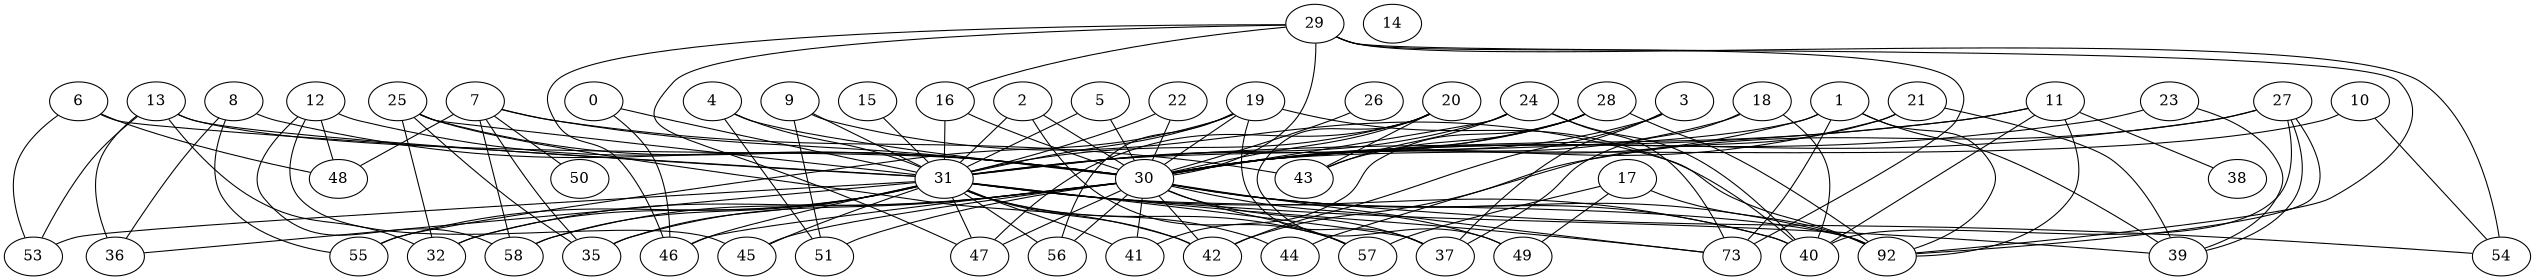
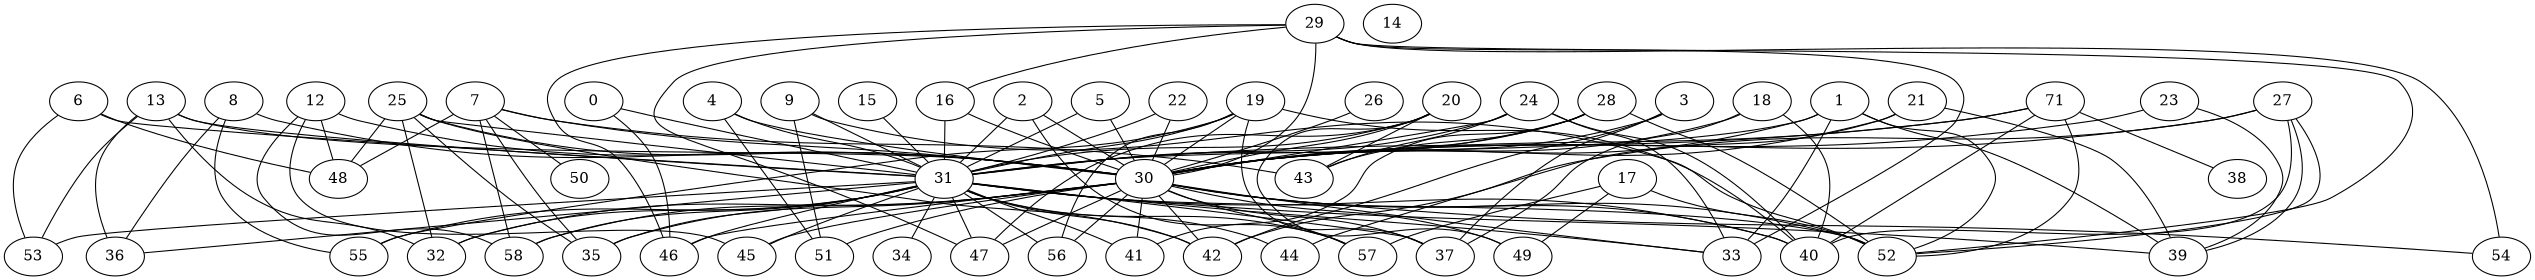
node "11": label "11" -> "71"
node "10": removed
edge "25" -- "48": added
node "34": added
node "73": label "73" -> "33"
node "92": label "92" -> "52"
